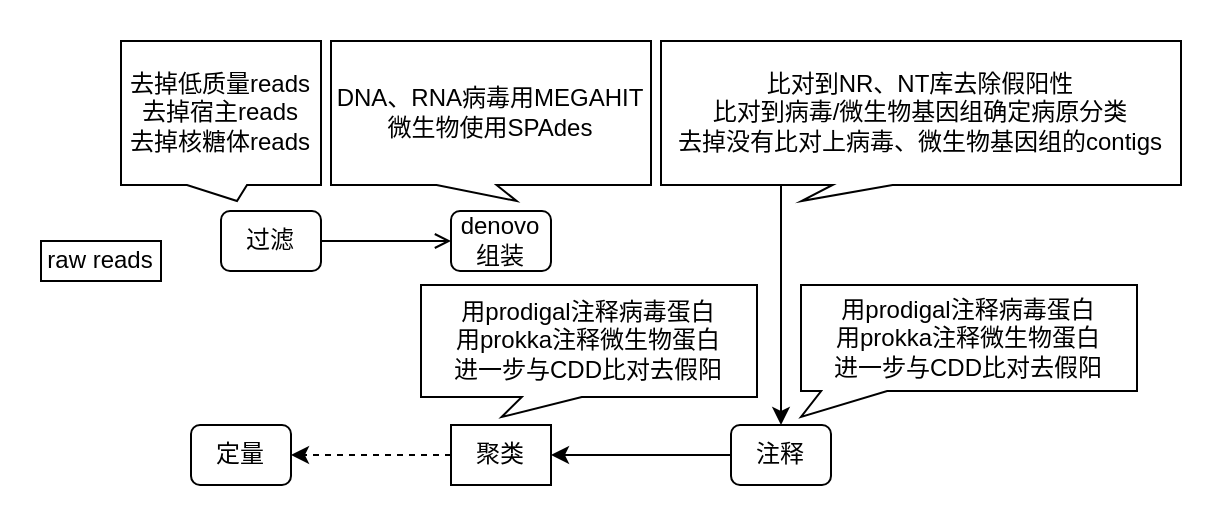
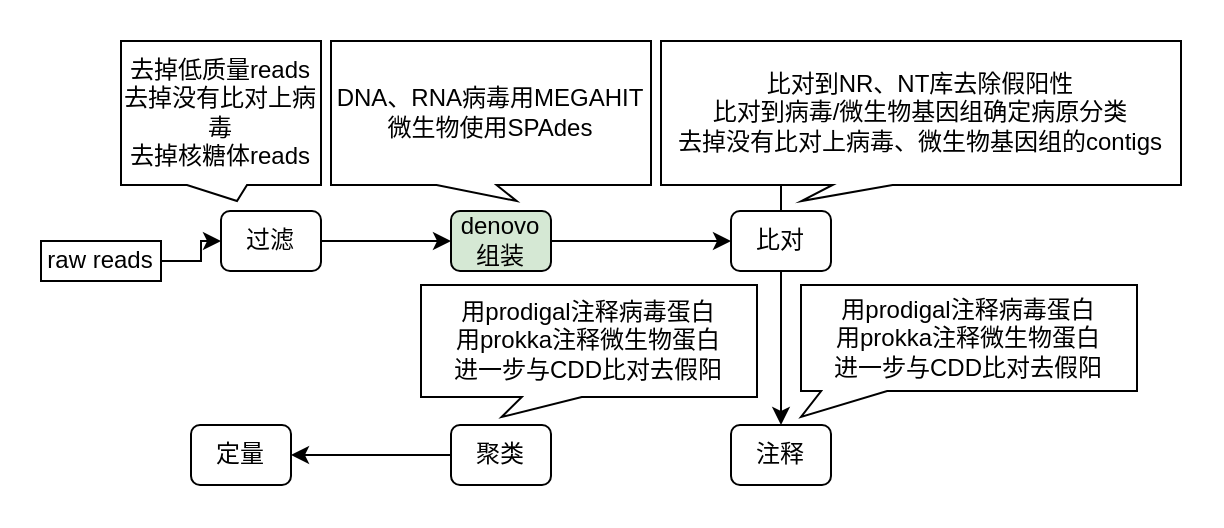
node "去掉低质量reads 去掉宿主reads 去掉核糖体reads": label "去掉低质量reads 去掉宿主reads 去掉核糖体reads" -> "去掉低质量reads 去掉没有比对上病毒 去掉核糖体reads"
edge "过滤" -> "denovo组装": arrowhead open -> classic
node "denovo组装": fillcolor #ffffff -> #d5e8d4
edge "denovo组装" -> "比对": added
node "比对": added
edge "raw reads" -> "过滤": added
edge "聚类" -> "定量": style dashed -> solid
node "聚类": shape rectangle -> rounded rectangle
edge "注释" -> "聚类": removed
